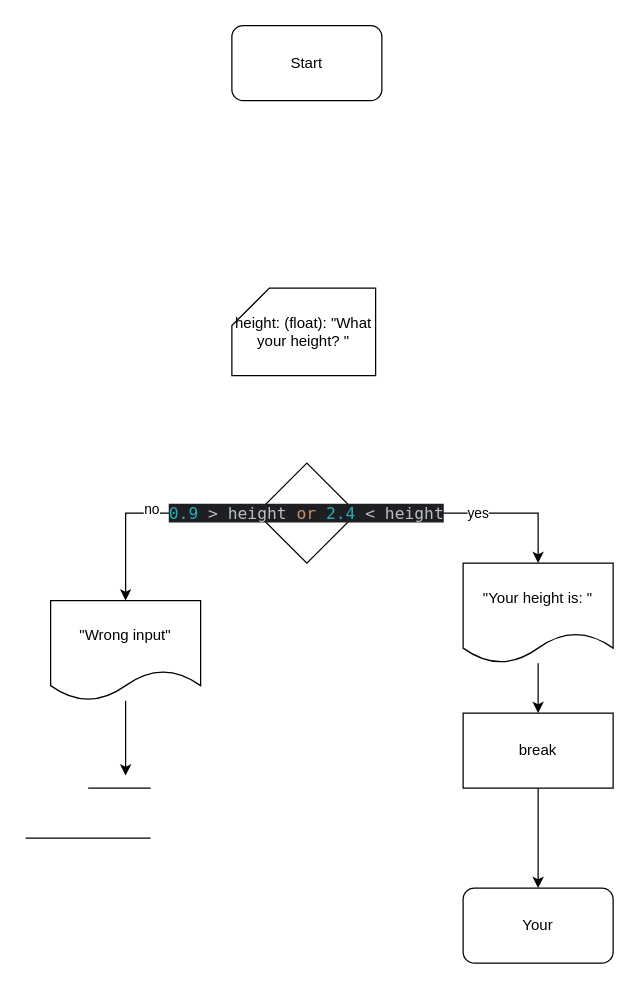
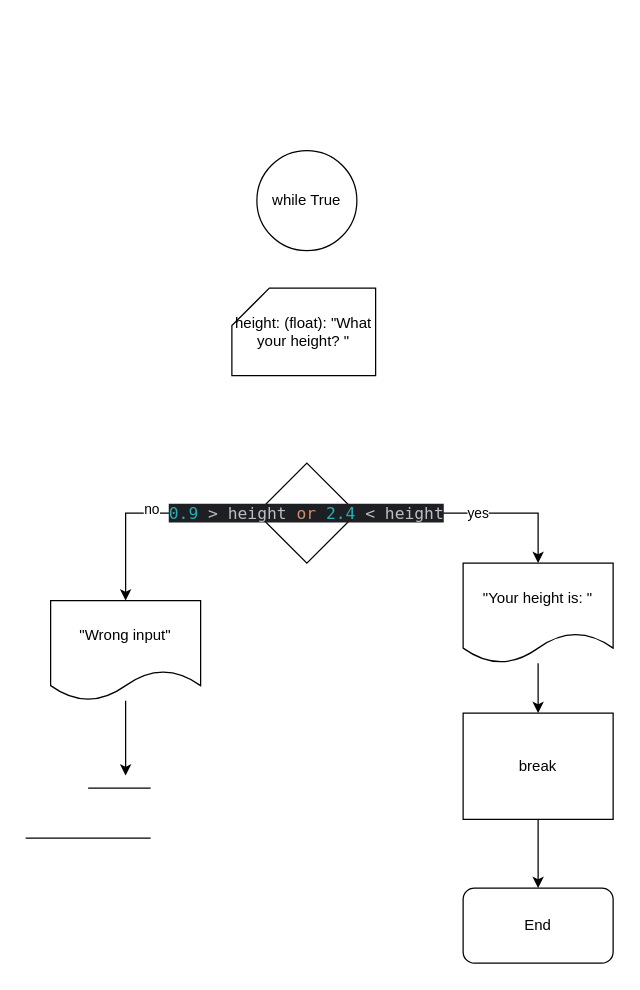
node "Start": removed
node "while True": added
node "break": size 150x75 -> 150x106
node "Your": label "Your" -> "End"
